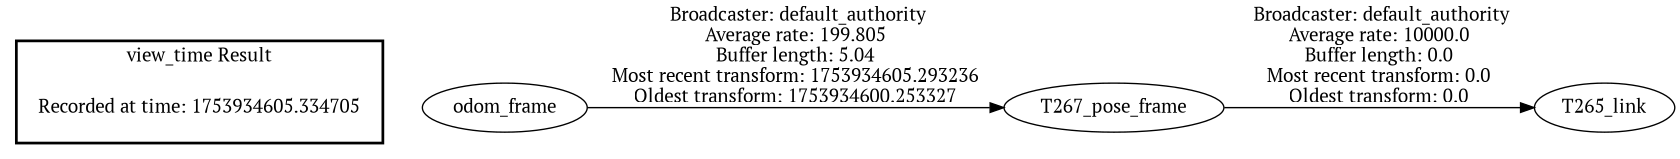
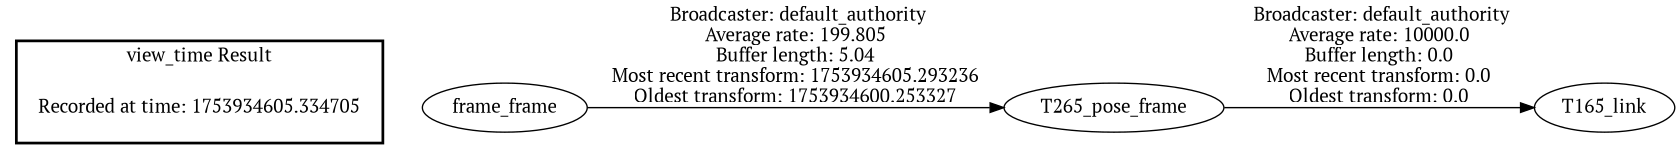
node "odom_frame": label "odom_frame" -> "frame_frame"
node "T267_pose_frame": label "T267_pose_frame" -> "T265_pose_frame"
node "T265_link": label "T265_link" -> "T165_link"
